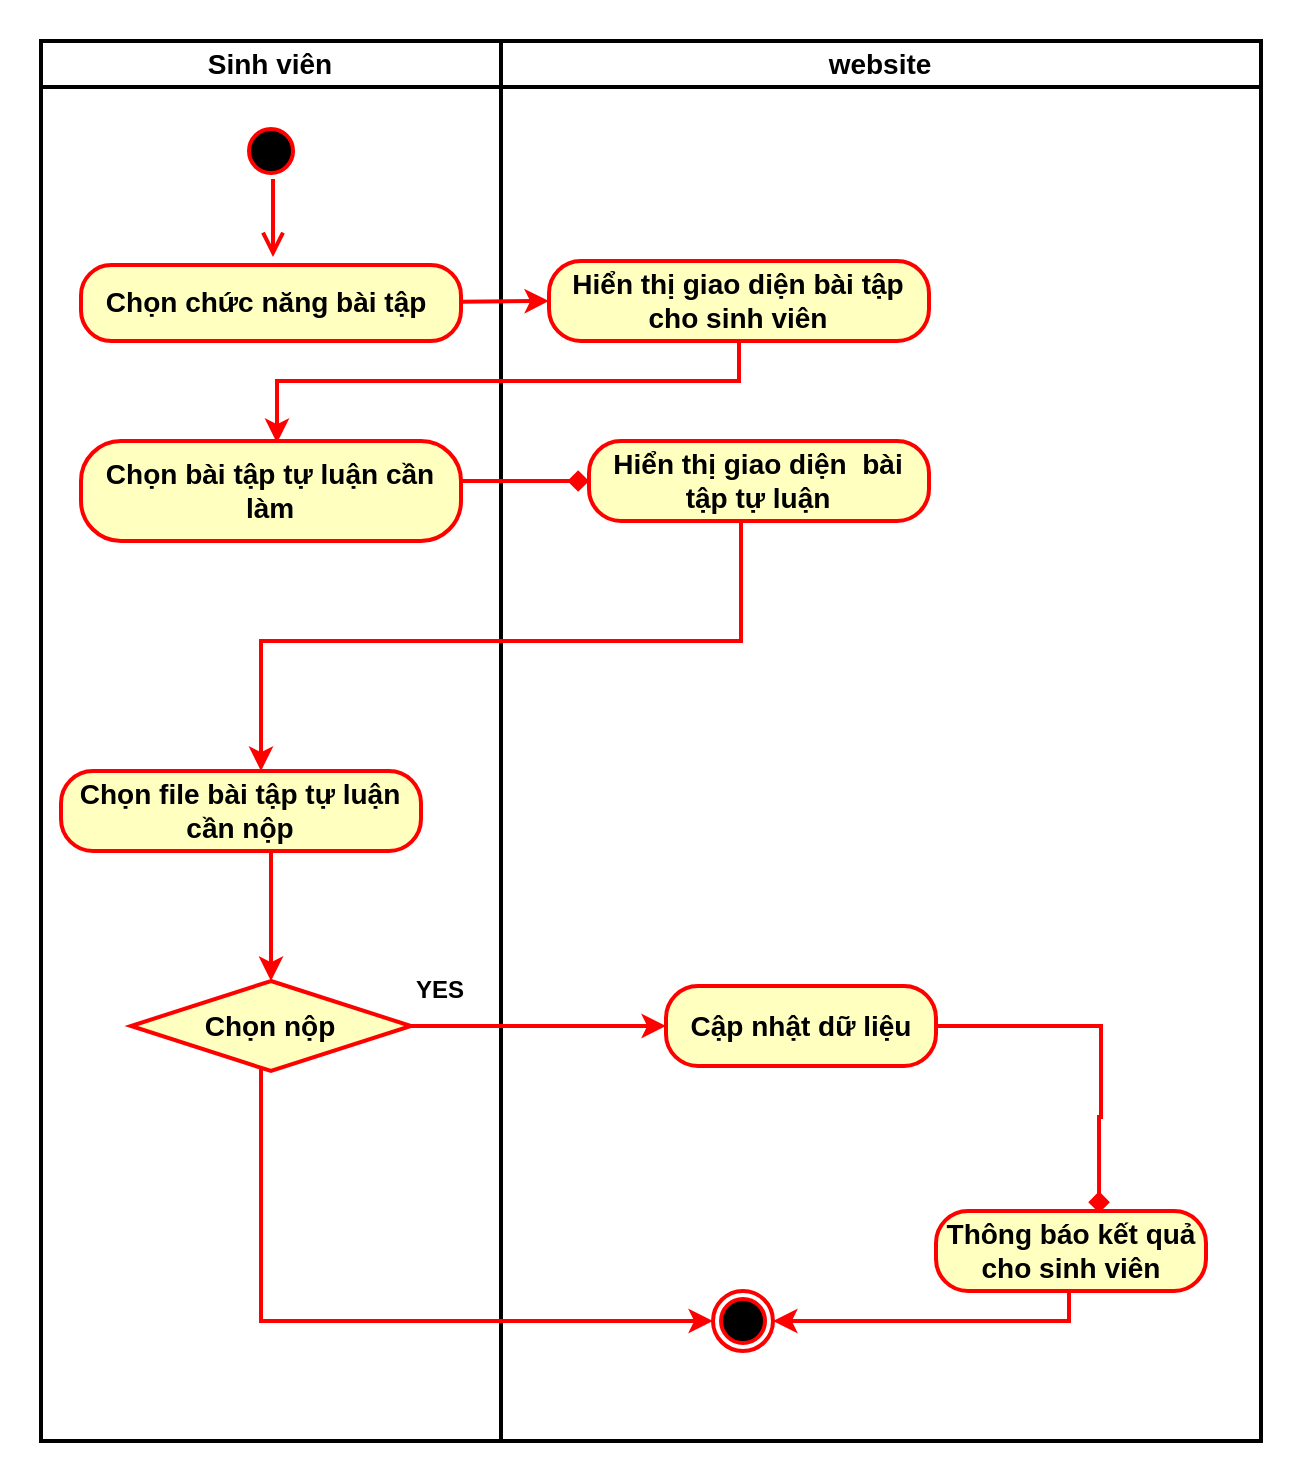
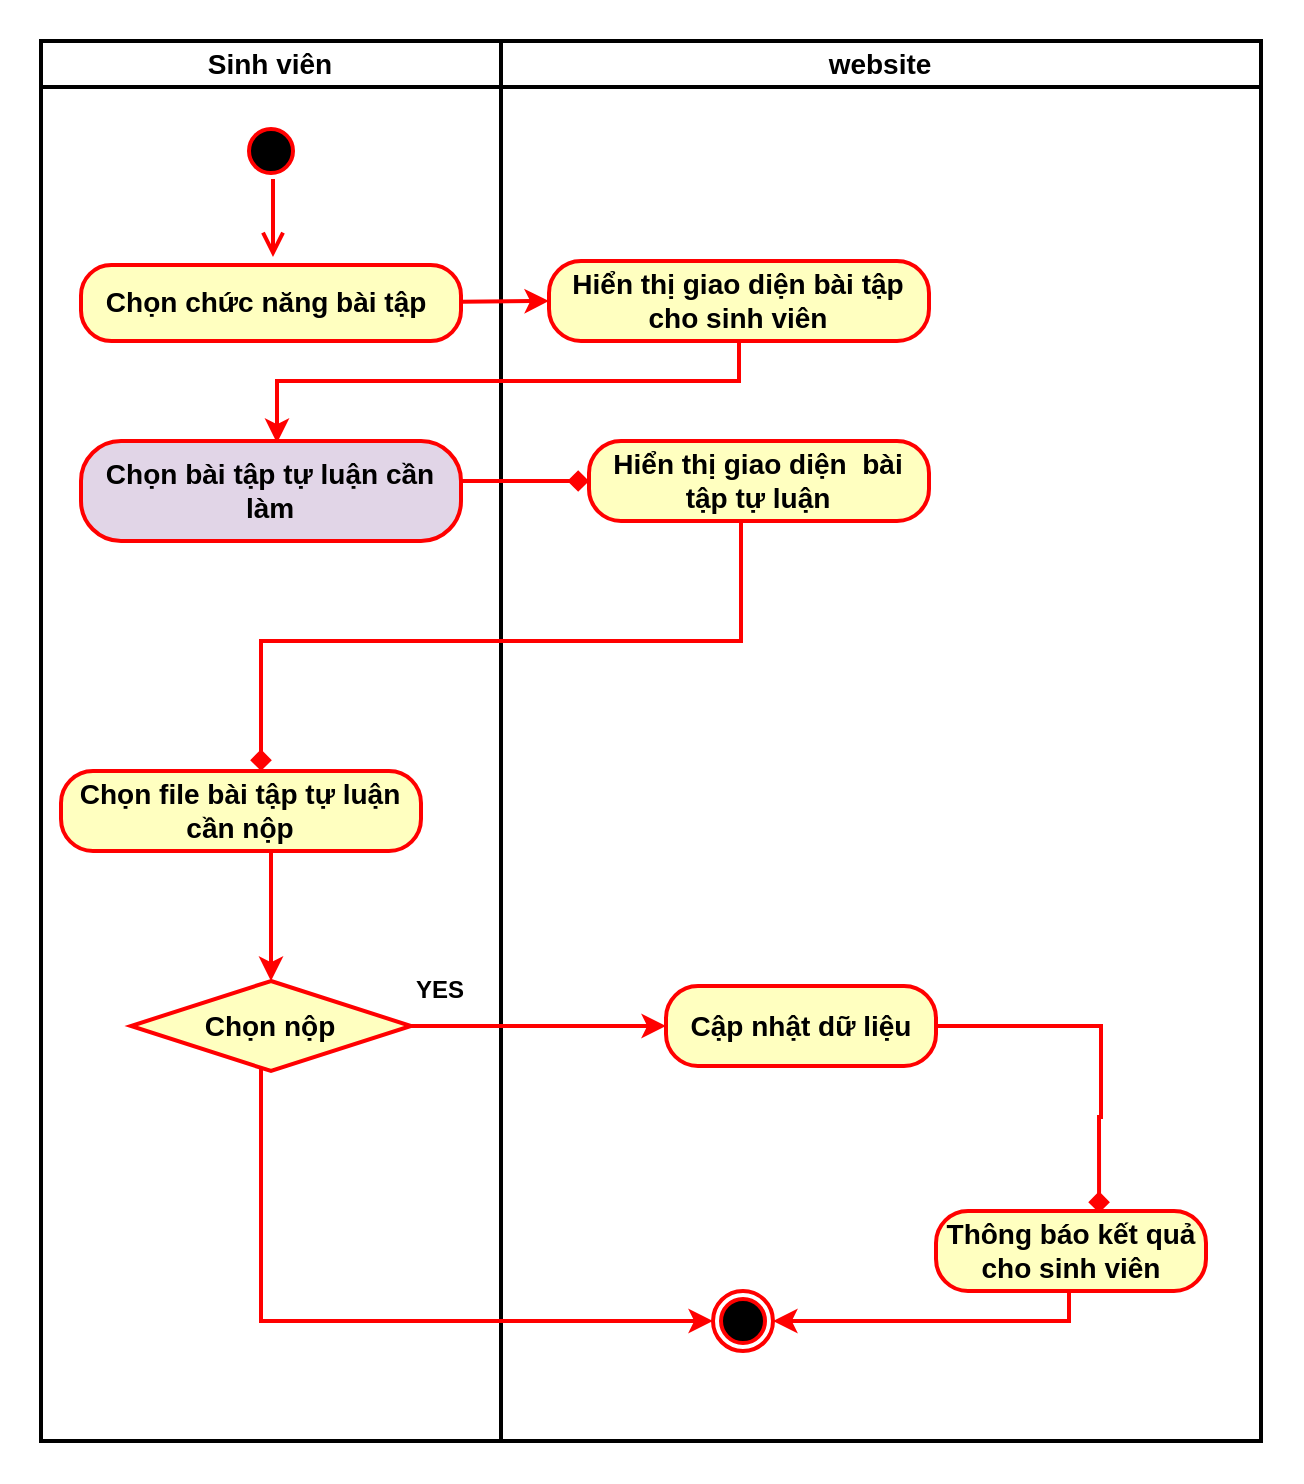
node "Chọn bài tập tự luận cần làm": fillcolor #ffffc0 -> #e1d5e7
edge "Hiển thị giao diện bài tập tự luận" -> "Chọn file bài tập tự luận cần nộp": arrowhead classic -> diamond
